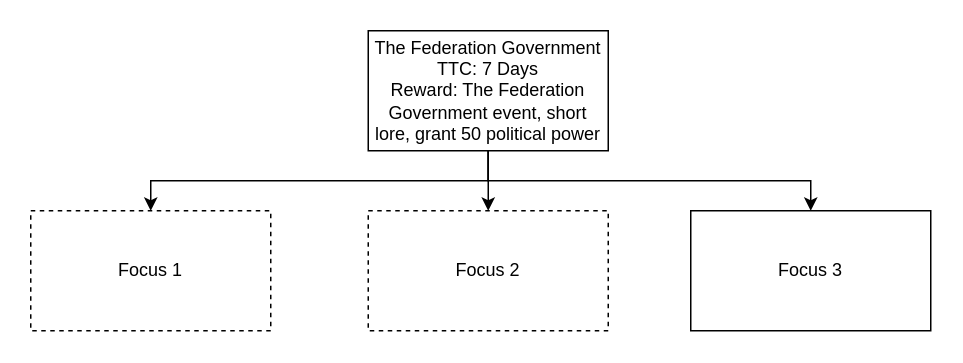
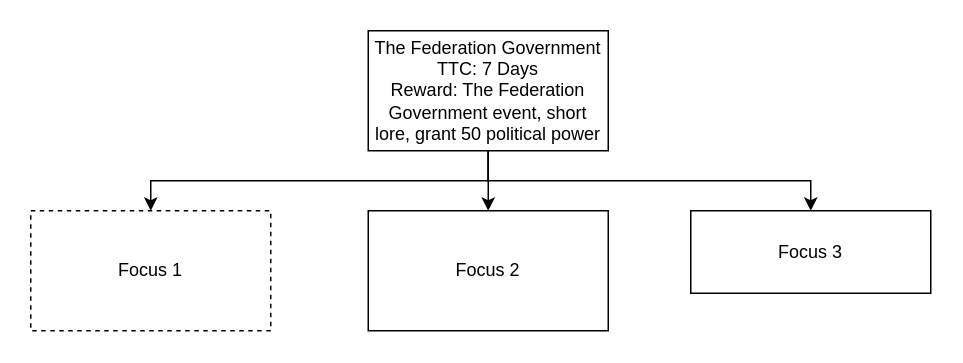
node "Focus 2": style dashed -> solid
node "Focus 3": size 240x120 -> 240x83
